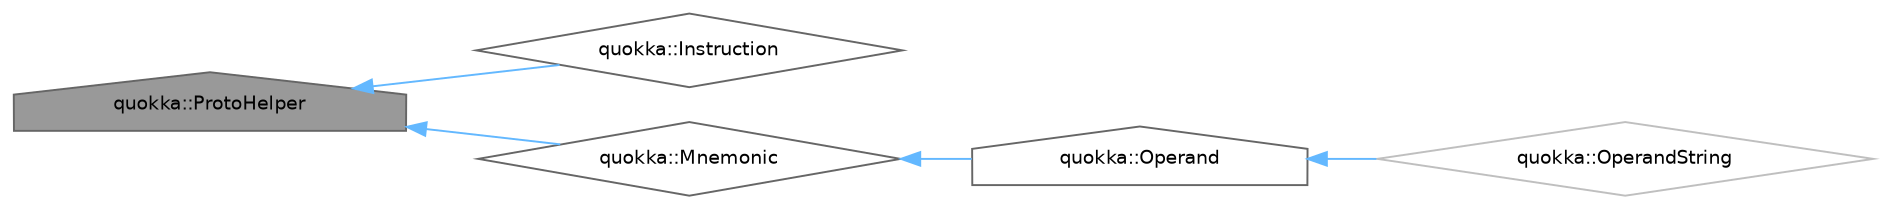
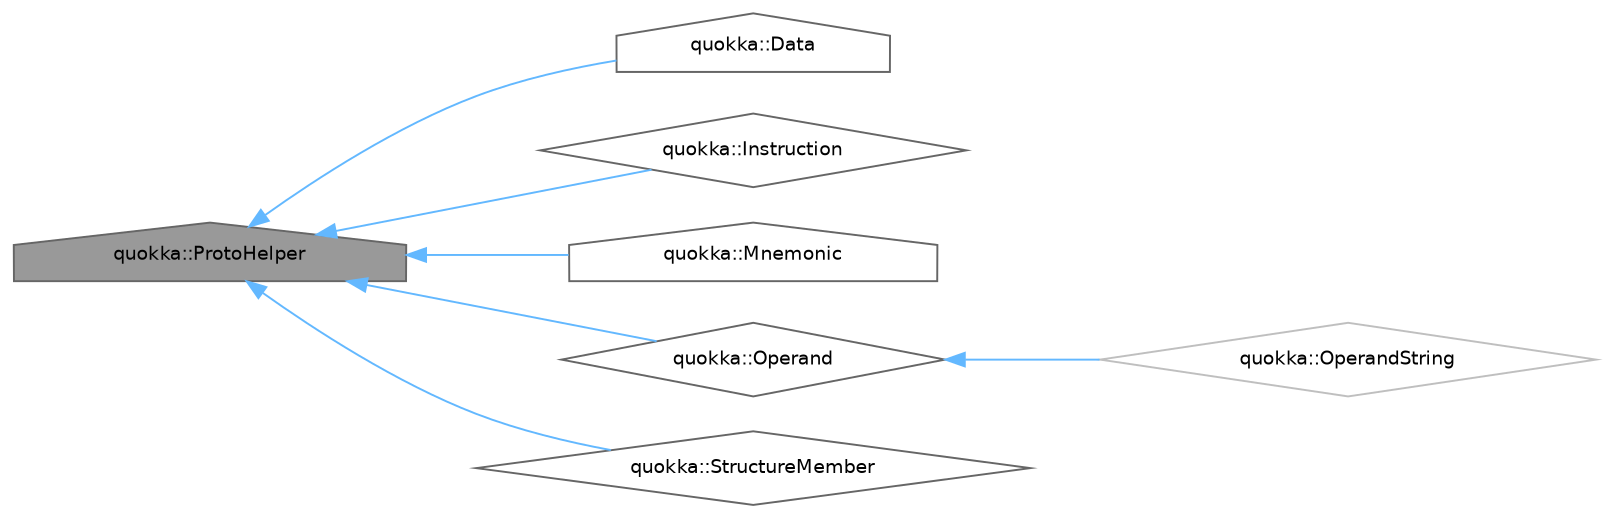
node "quokka::Data": added
node "quokka::Mnemonic": shape diamond -> house
edge "quokka::Operand" -> "quokka::Mnemonic": now "quokka::Operand" -> "quokka::ProtoHelper"
node "quokka::Operand": shape house -> diamond
node "quokka::StructureMember": added
